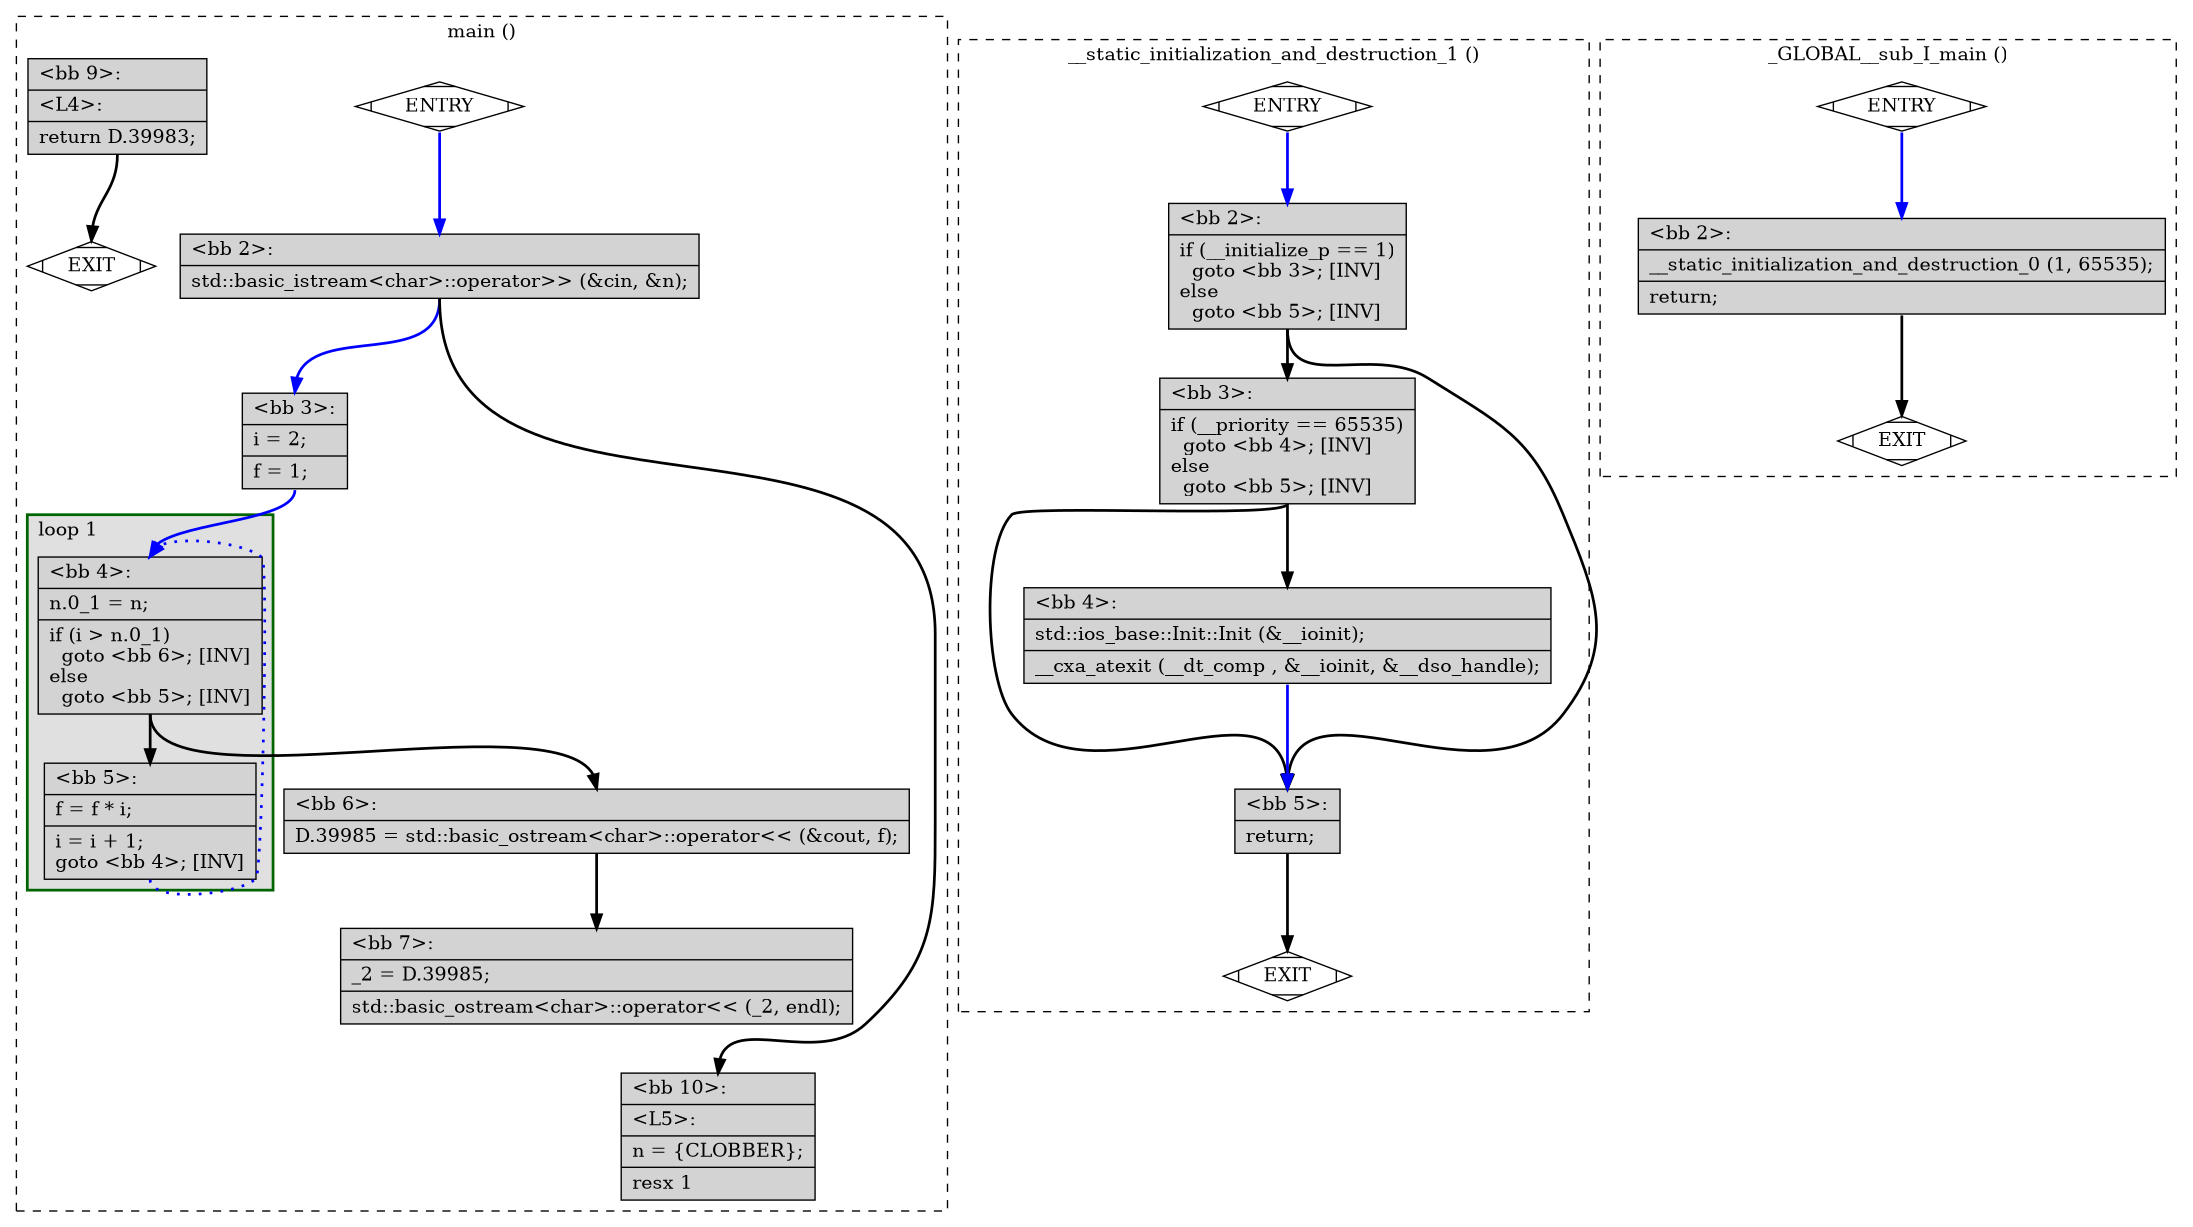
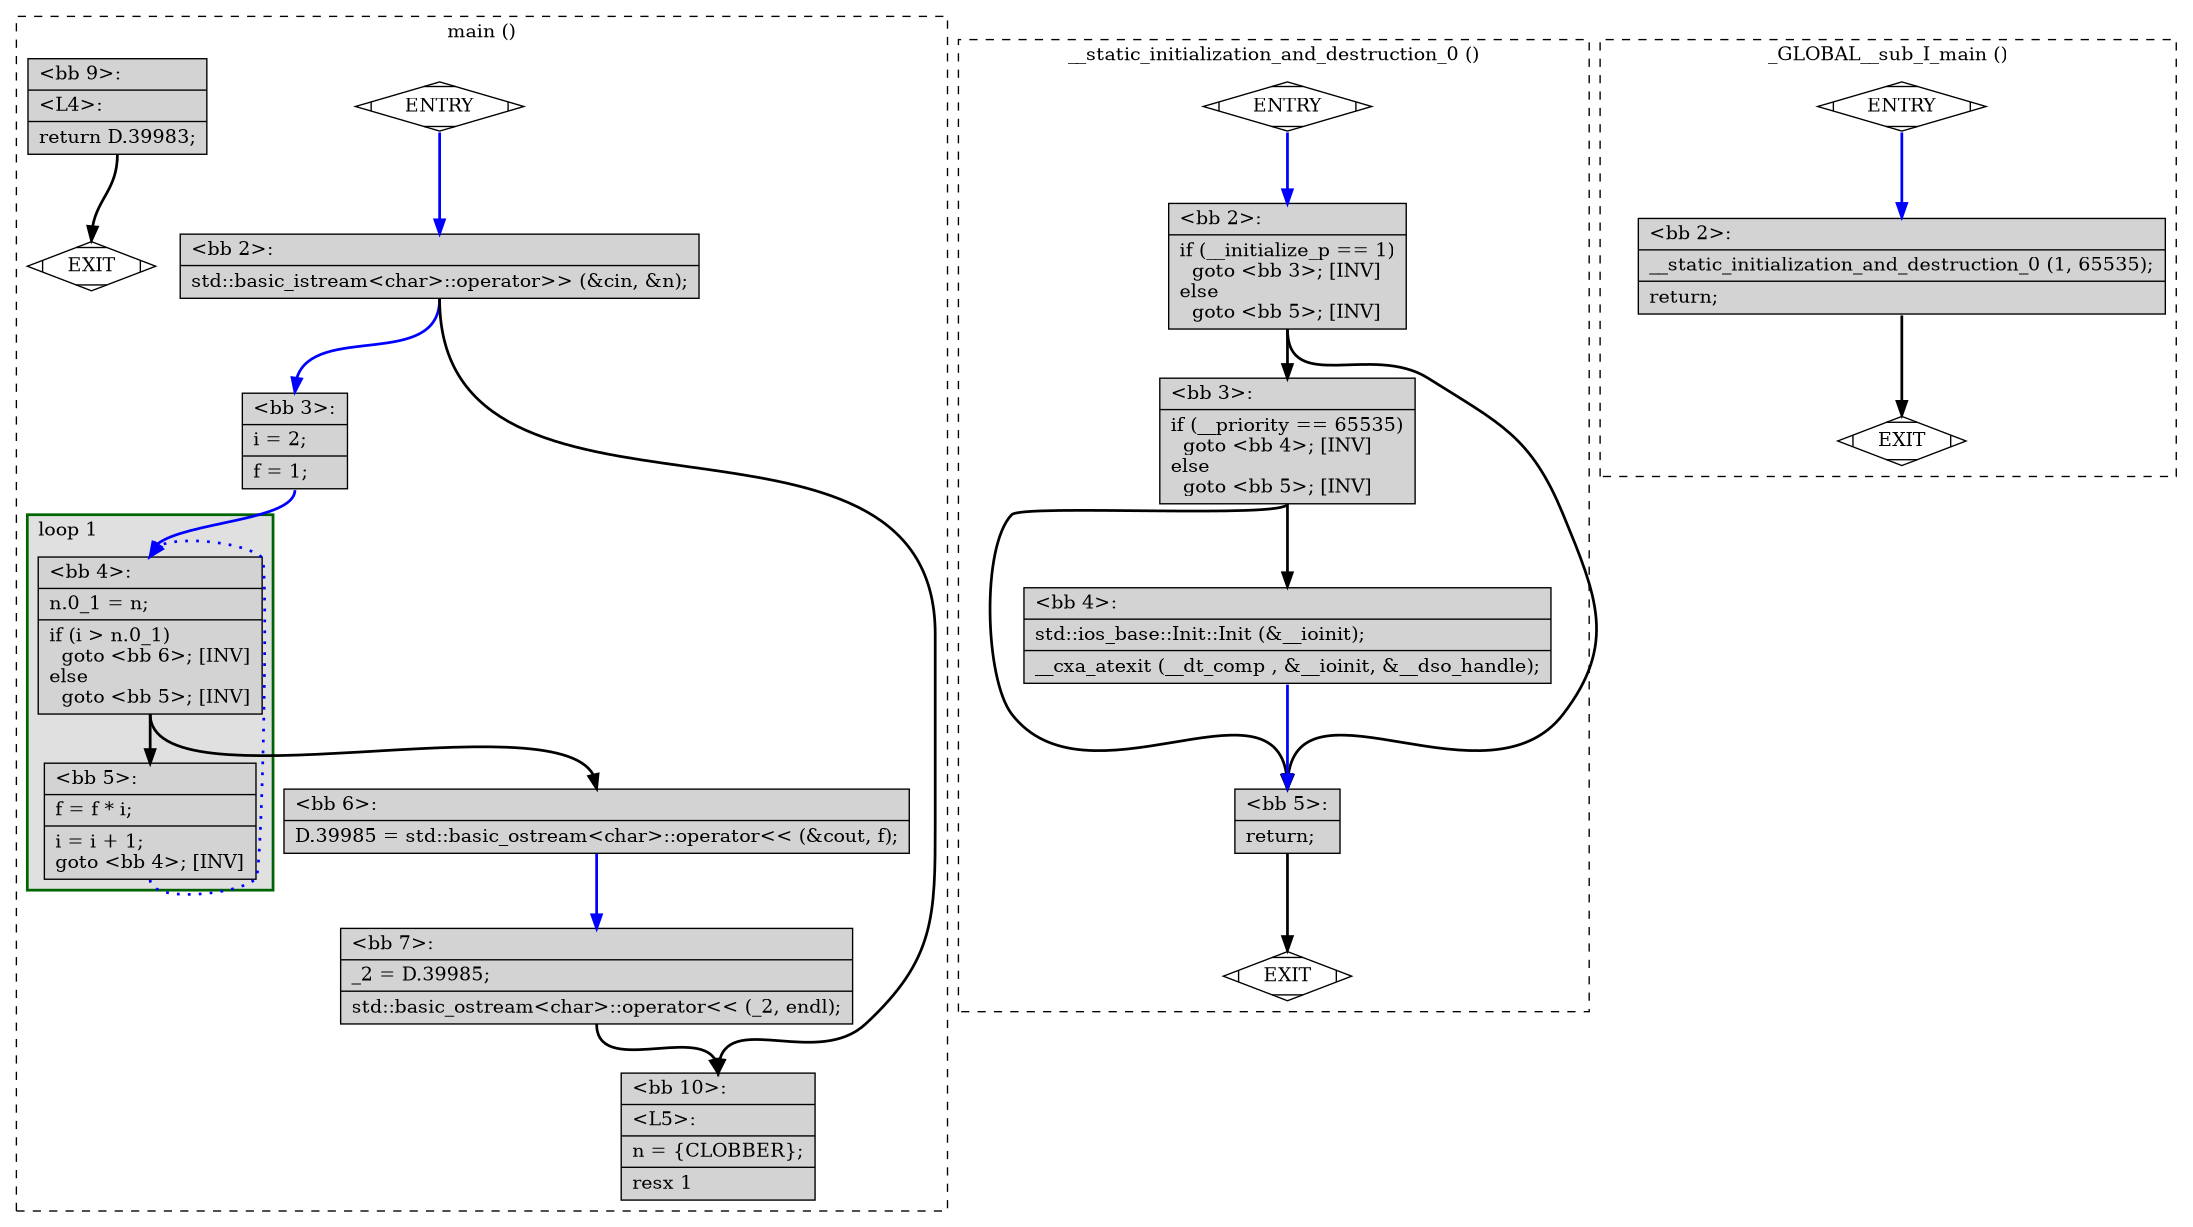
cluster "__static_initialization_and_destruction_1 ()": label "__static_initialization_and_destruction_1 ()" -> "__static_initialization_and_destruction_0 ()"
edge "<bb 6>:" -> "<bb 7>:": color black -> blue
edge "<bb 7>:" -> "<bb 10>:": added
